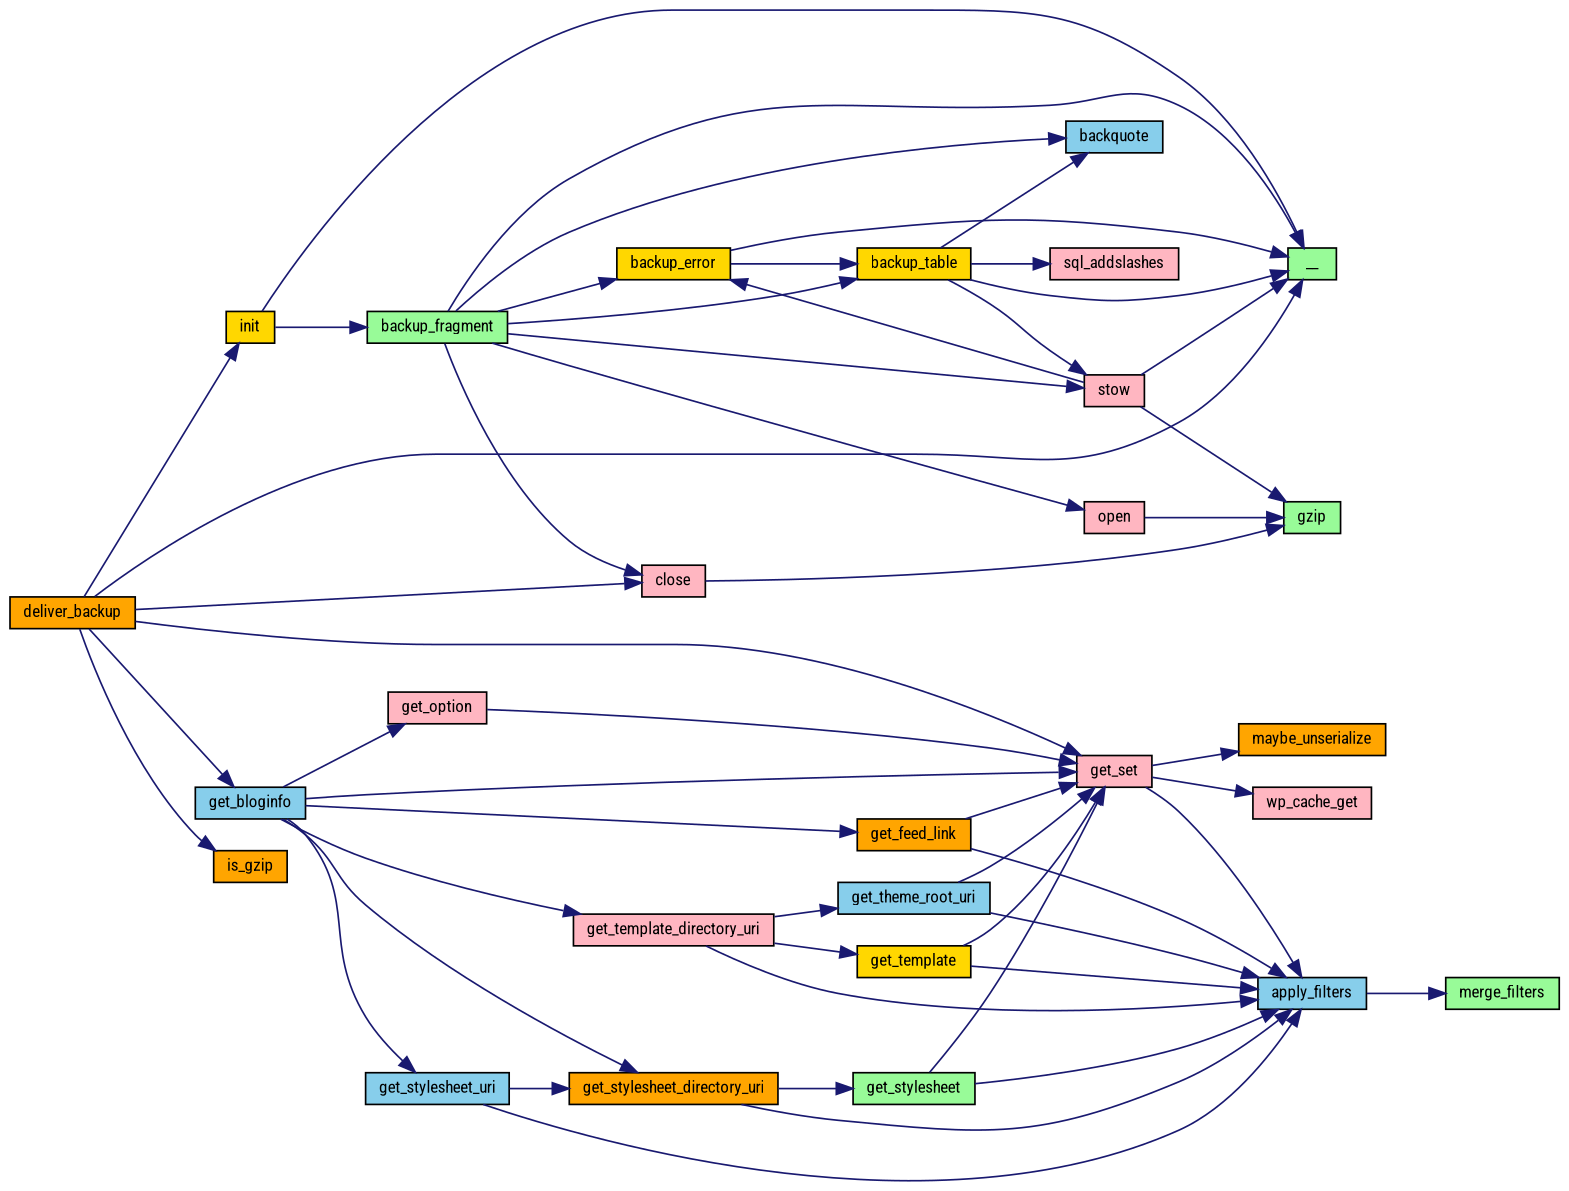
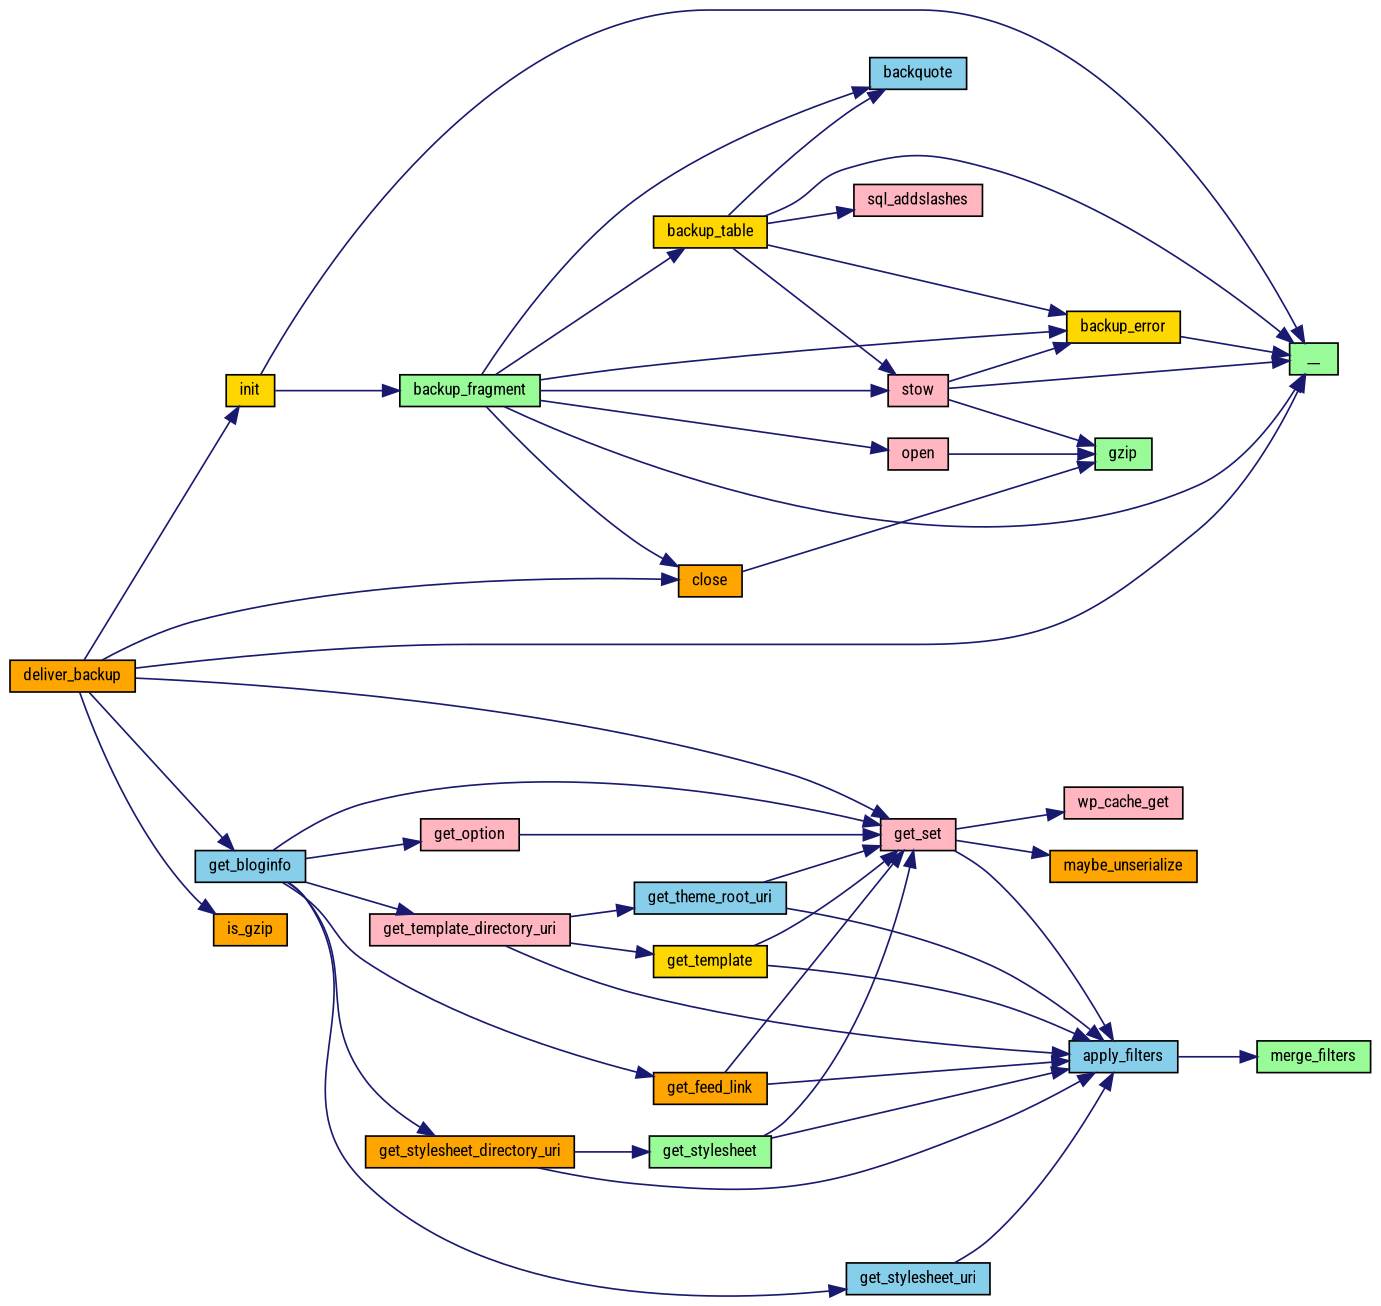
edge "backup_error" -> "backup_table": reversed
node "close": fillcolor lightpink -> orange
edge "get_stylesheet_uri" -> "get_stylesheet_directory_uri": removed
